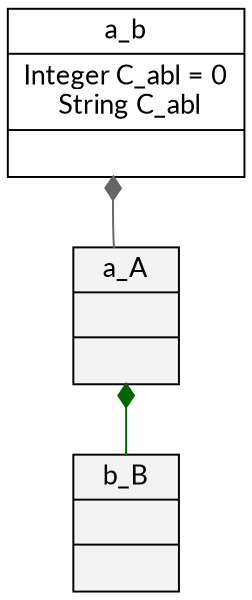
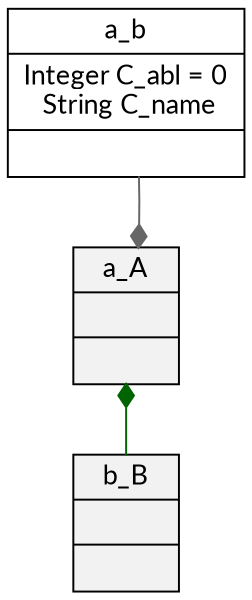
node "a_b": text "String C_abl" -> "String C_name"
edge "a_A" -> "a_b": reversed
